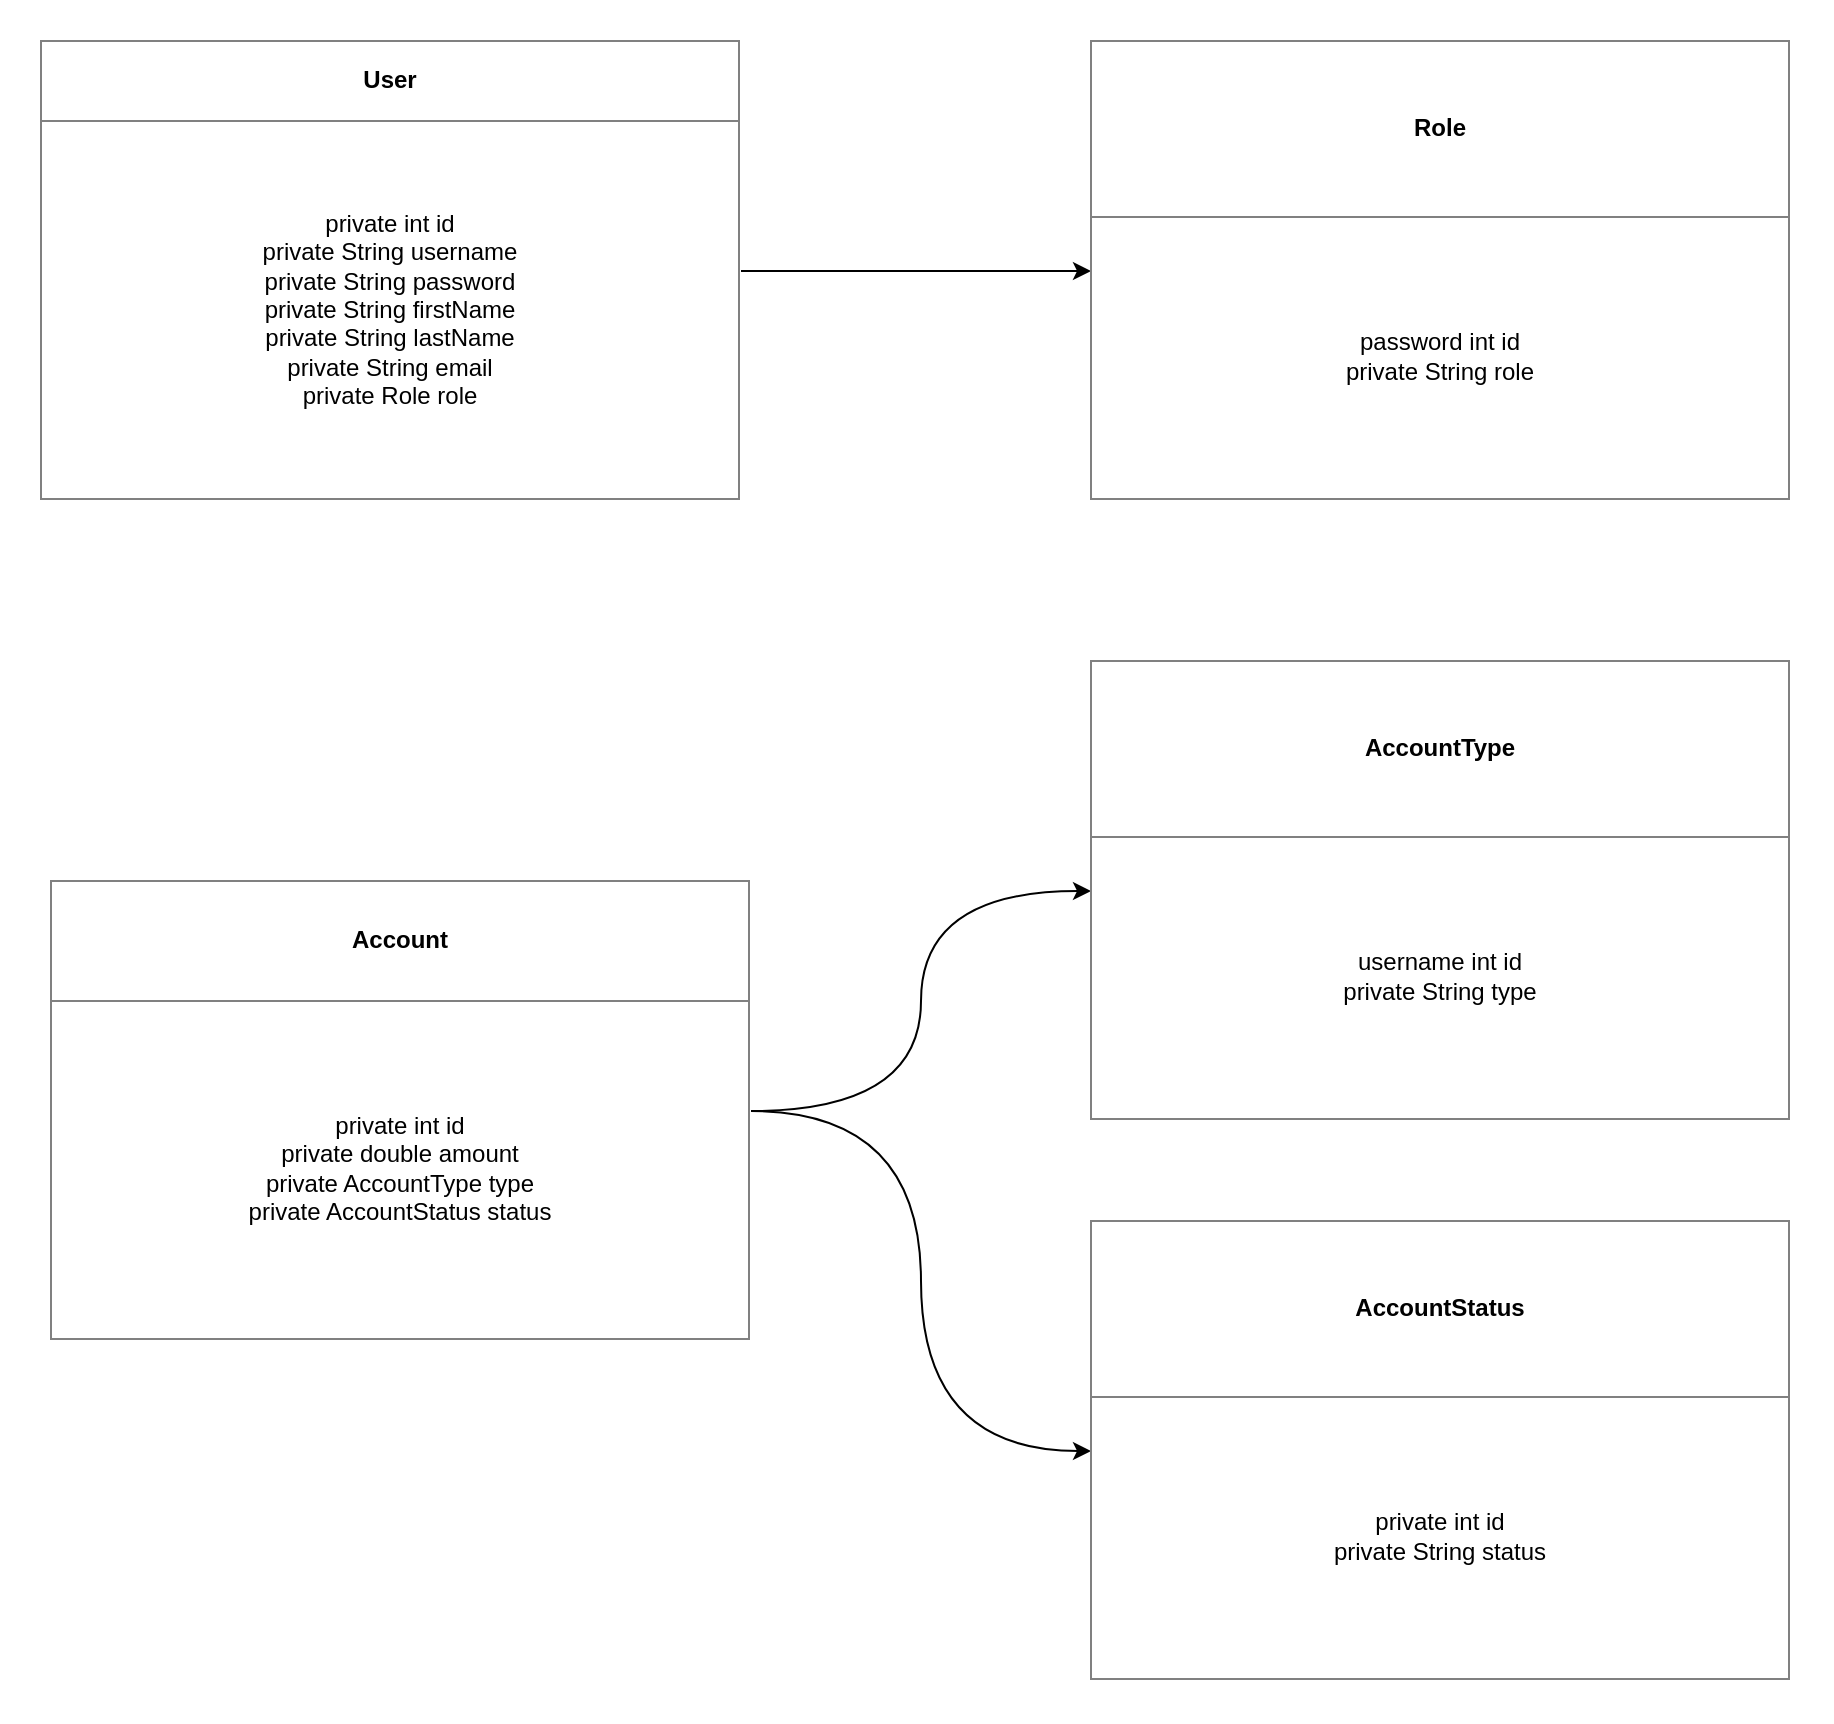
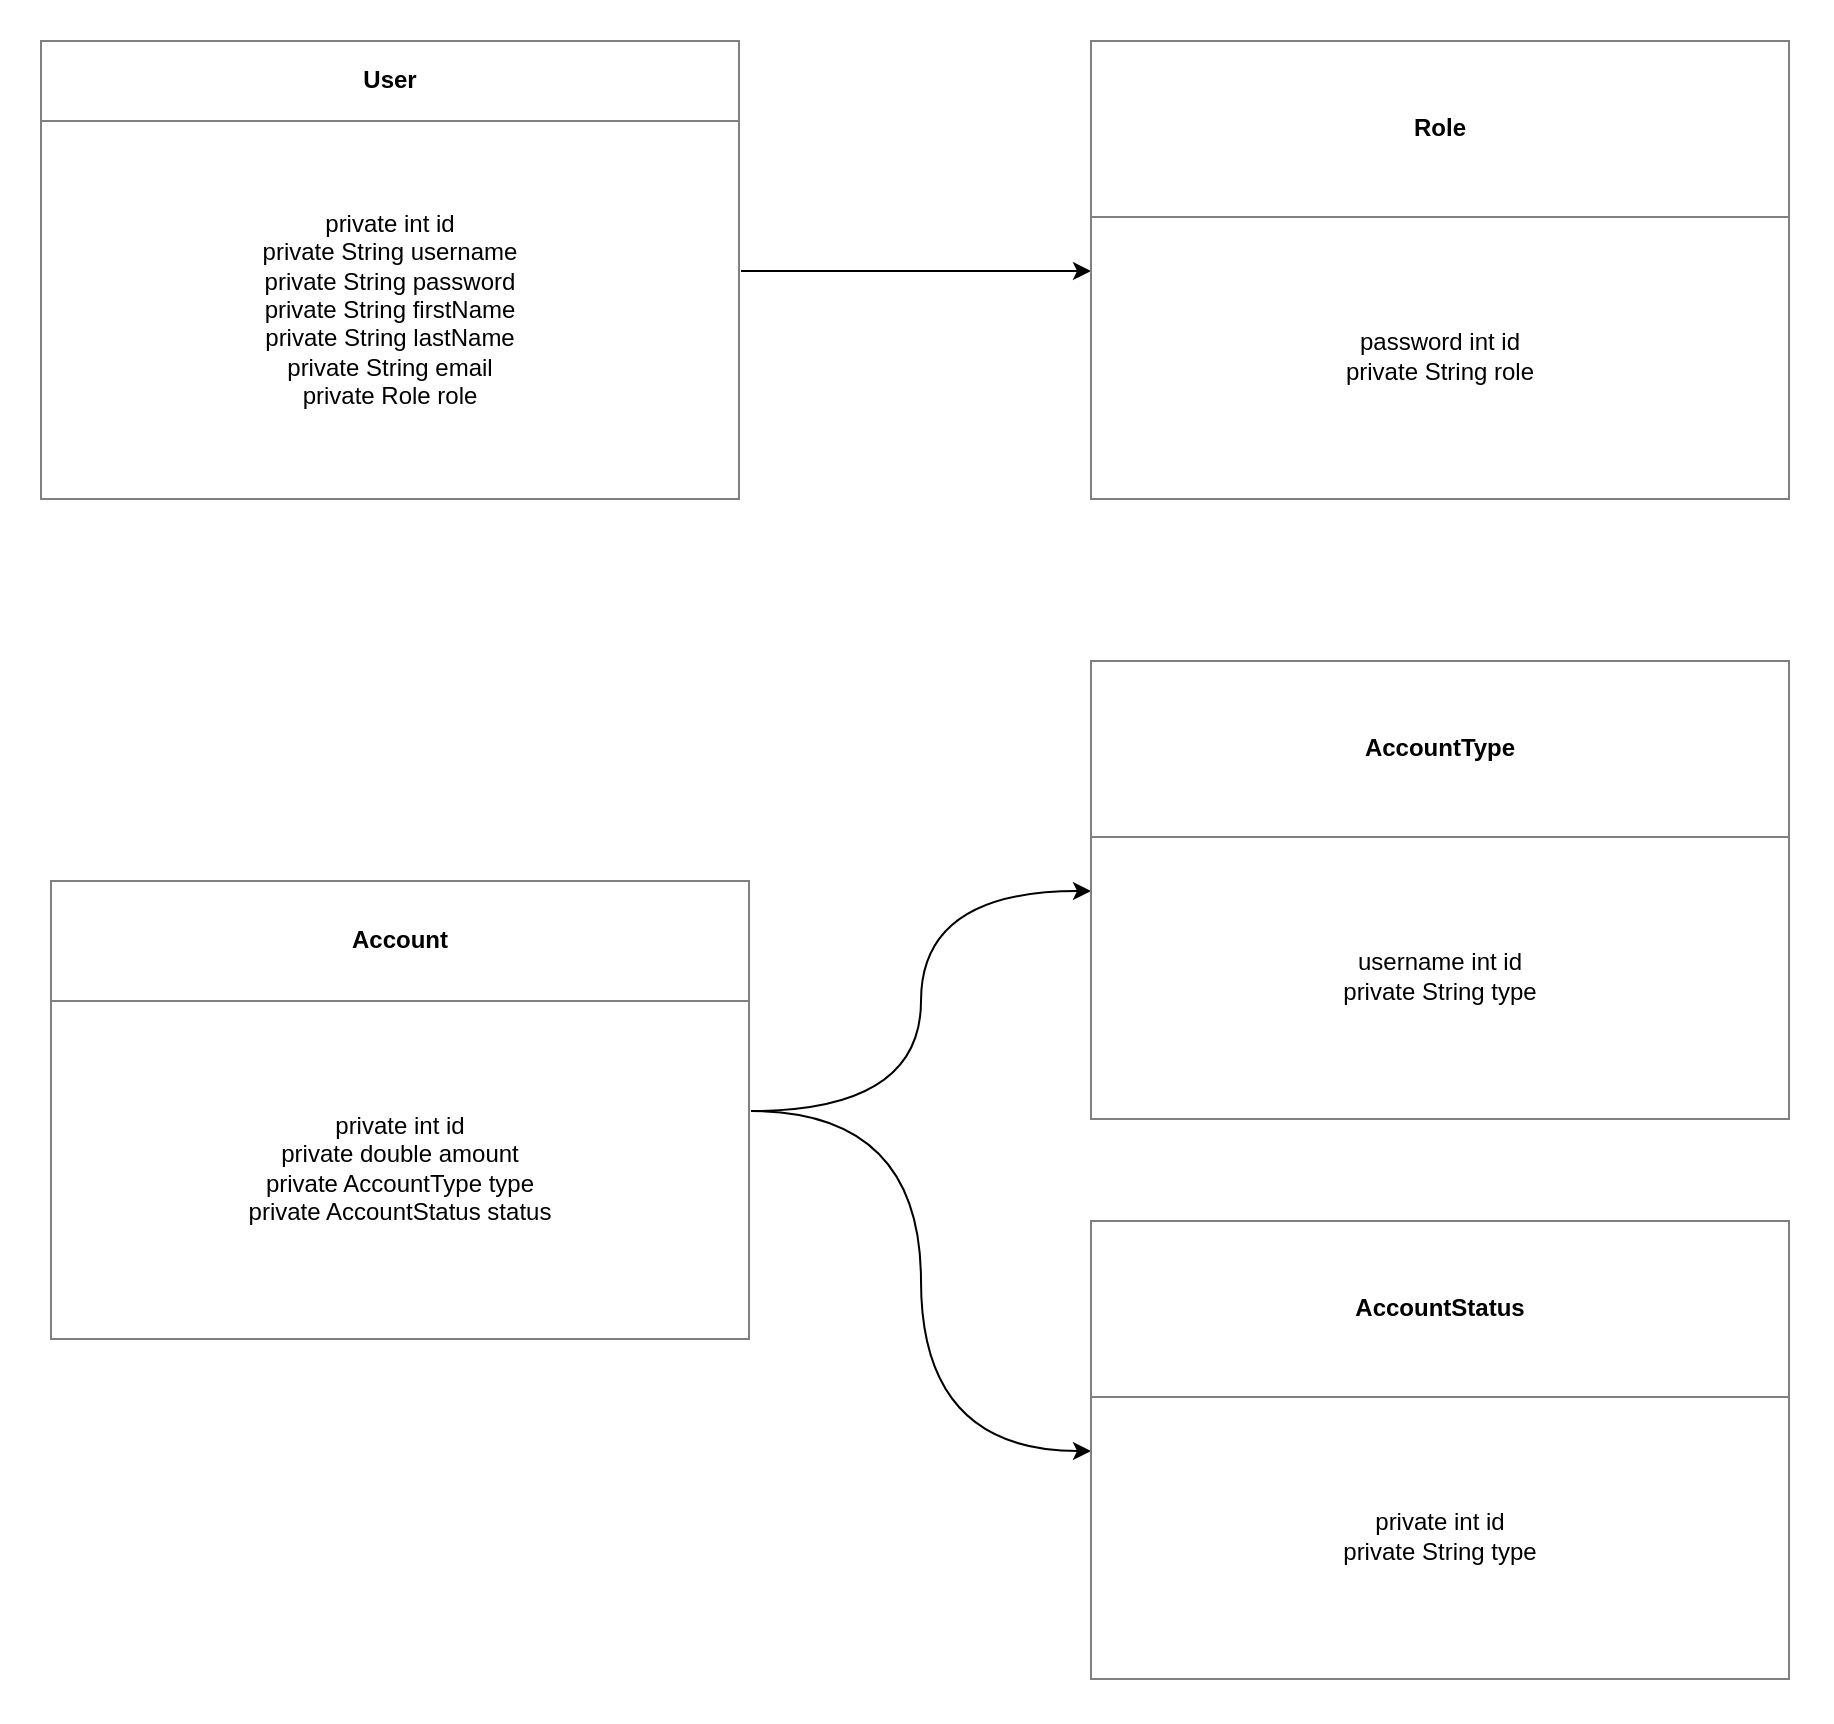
node "AccountStatus private int id private String status": label "AccountStatus private int id private String status" -> "AccountStatus private int id private String type"
